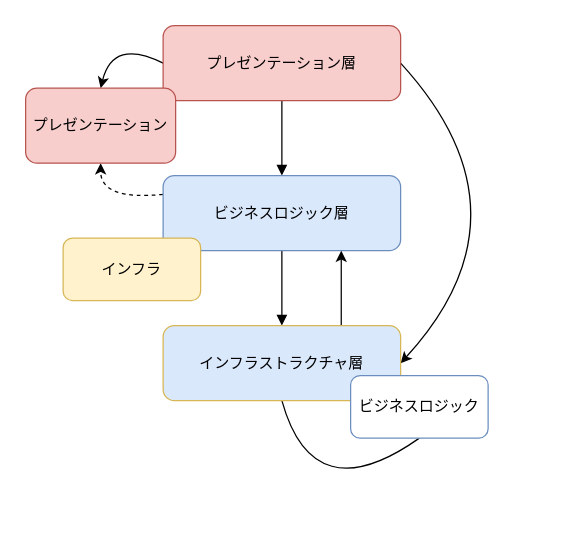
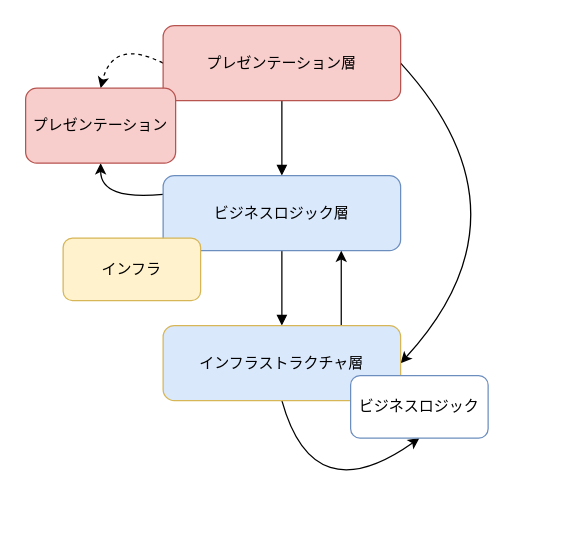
edge "プレゼンテーション層" -> "プレゼンテーション": style solid -> dashed
edge "ビジネスロジック層" -> "プレゼンテーション": style dashed -> solid
edge "インフラストラクチャ層" -- "ビジネスロジック": arrowhead none -> classic
